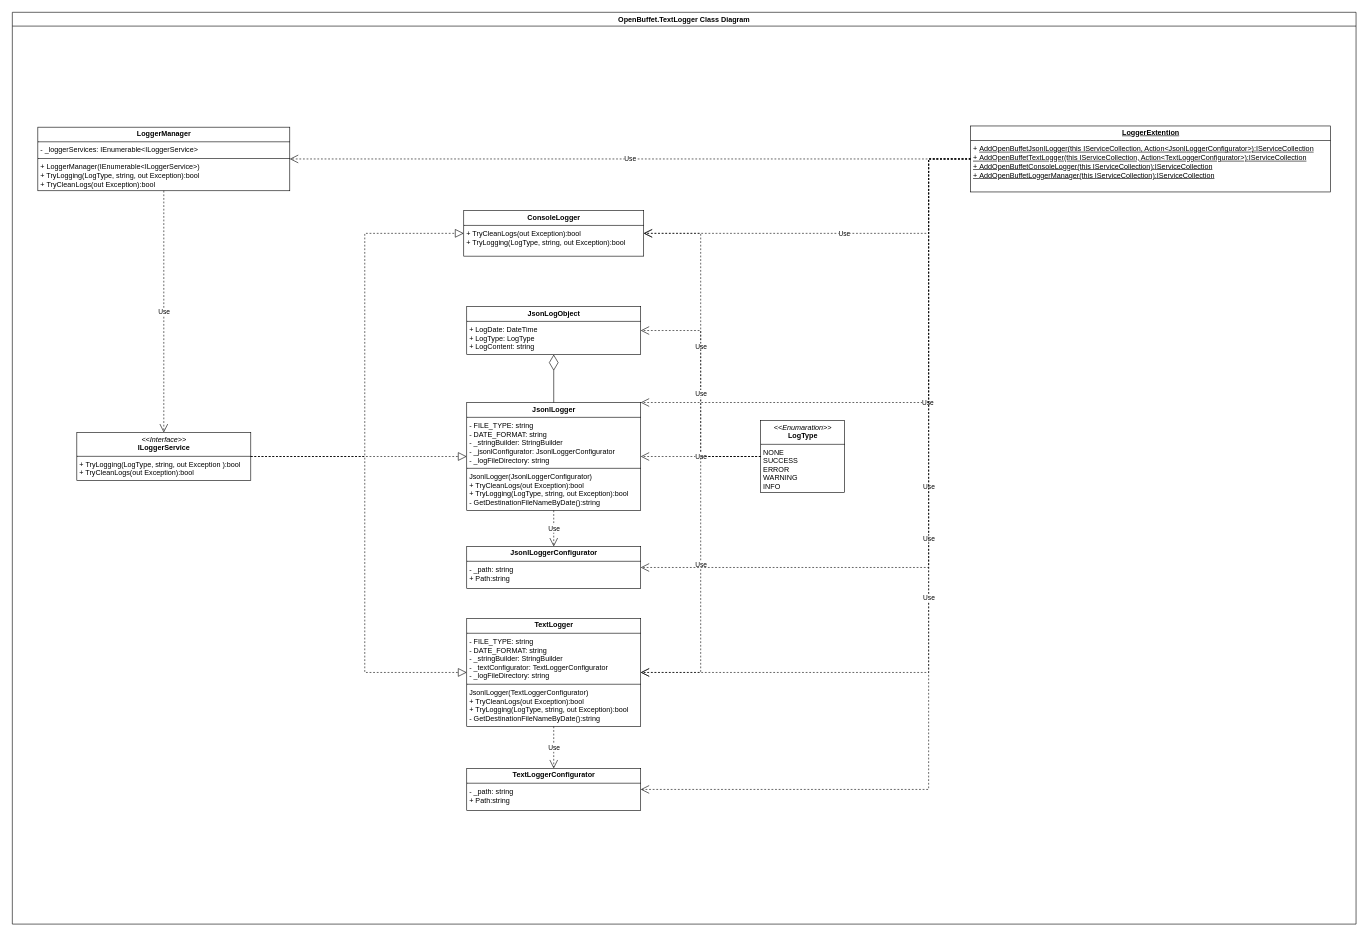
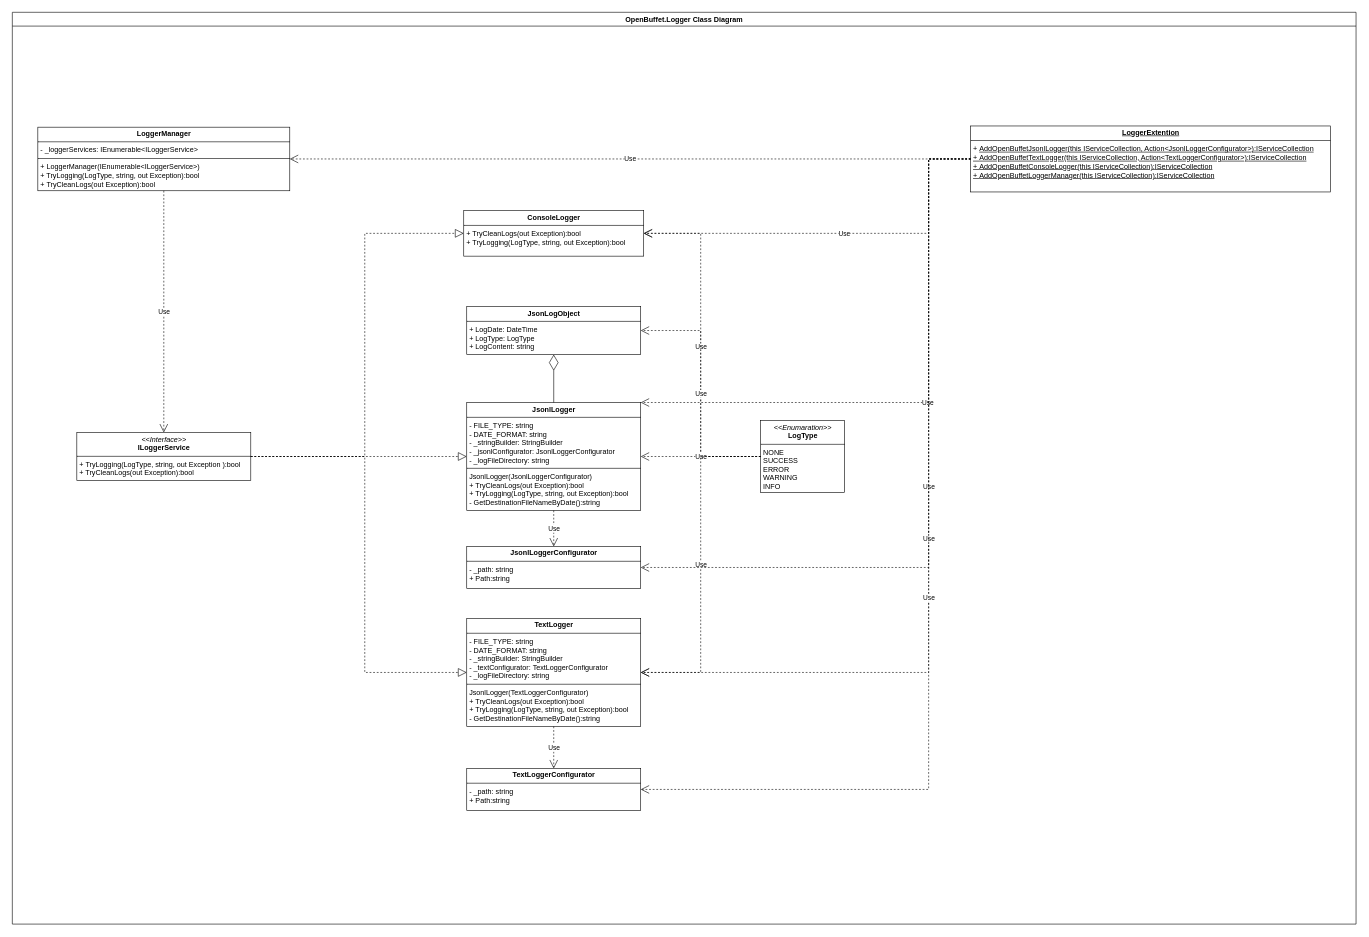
node "OpenBuffet.TextLogger Class Diagram": label "OpenBuffet.TextLogger Class Diagram" -> "OpenBuffet.Logger Class Diagram"
